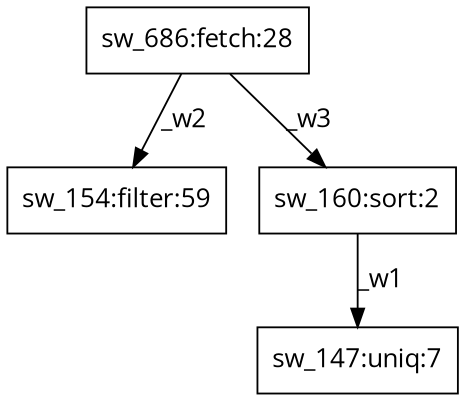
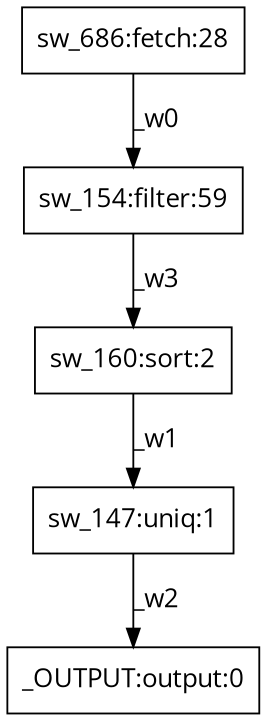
edge "sw_686:fetch:28" -> "sw_160:sort:2": now "sw_154:filter:59" -> "sw_160:sort:2"
edge "sw_686:fetch:28" -> "sw_154:filter:59": label "_w2" -> "_w0"
node "sw_147:uniq:7": label "sw_147:uniq:7" -> "sw_147:uniq:1"
node "_OUTPUT:output:0": added
